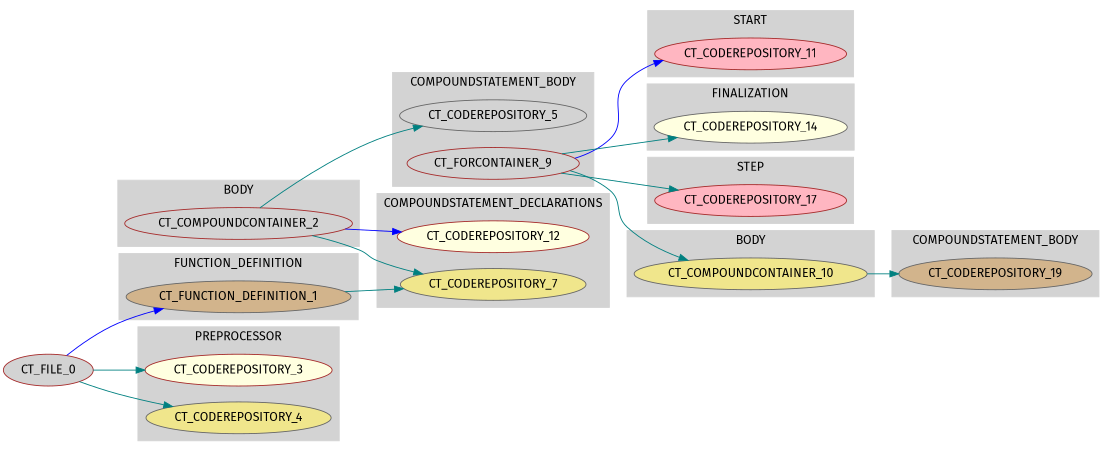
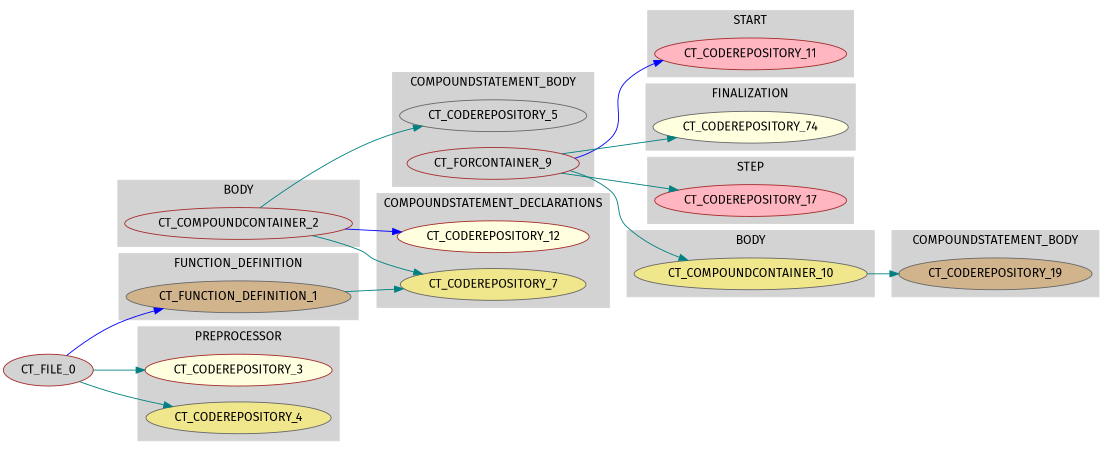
node "CT_CODEREPOSITORY_14": label "CT_CODEREPOSITORY_14" -> "CT_CODEREPOSITORY_74"
